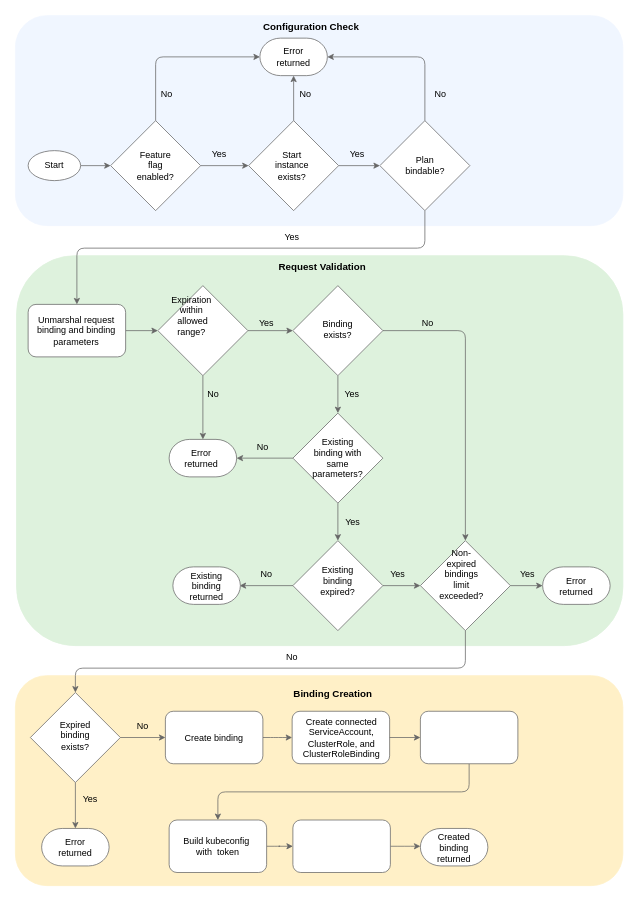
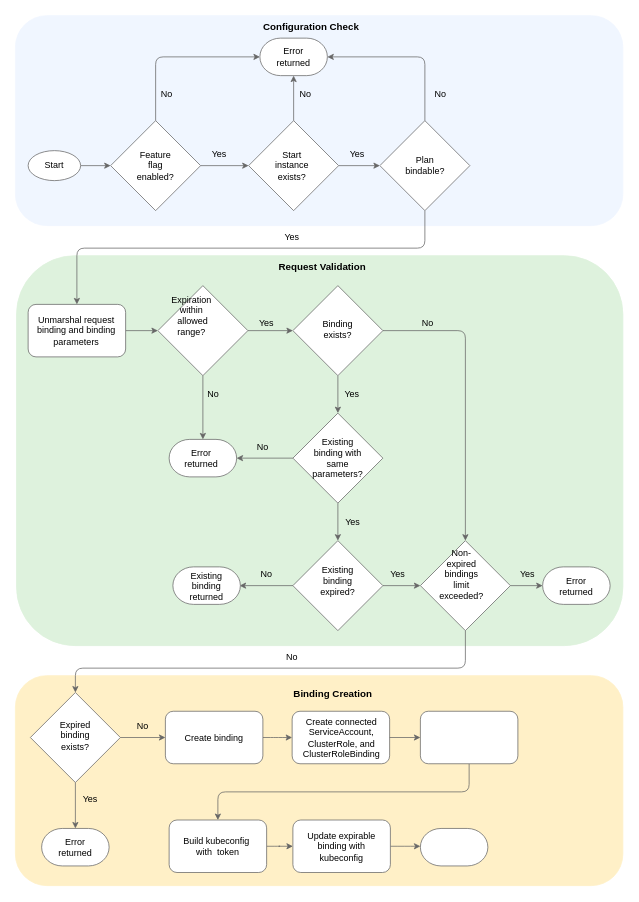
node "Update expirable binding with kubeconfig": added
node "Created binding returned": removed
